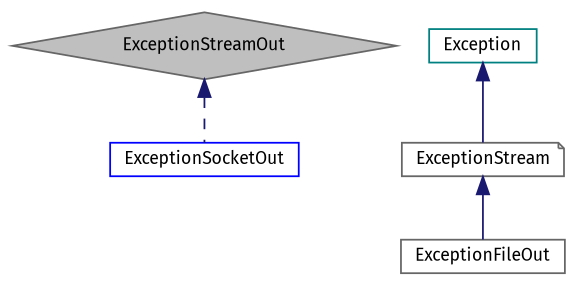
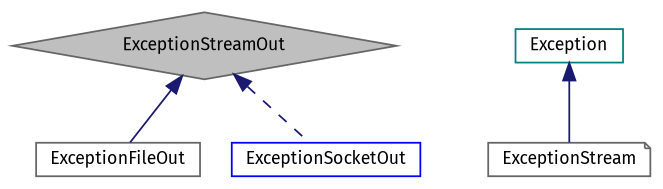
edge "ExceptionFileOut" -> "ExceptionStream": now "ExceptionFileOut" -> "ExceptionStreamOut"
